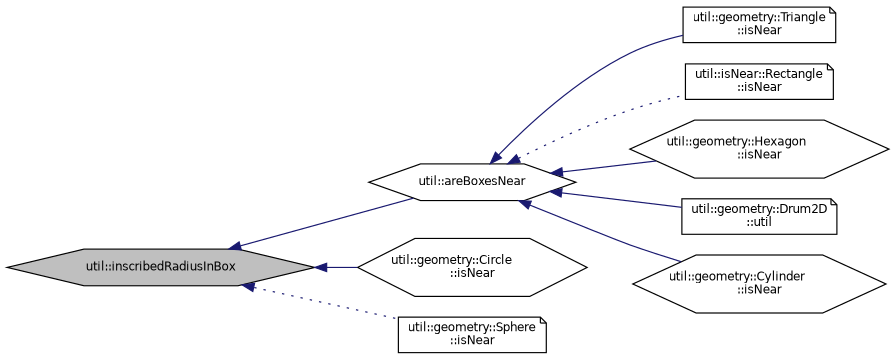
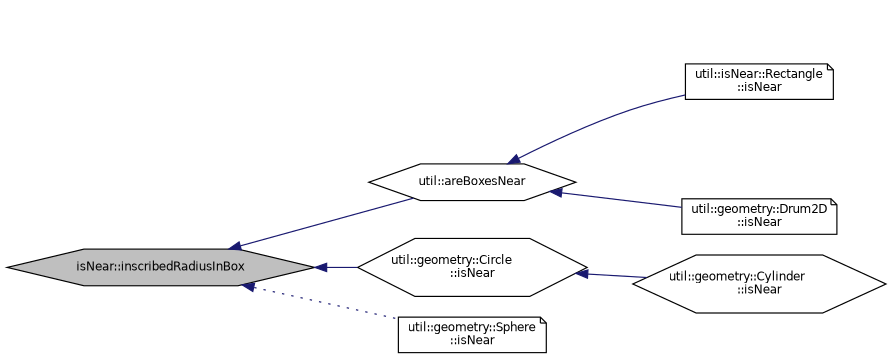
node "util::geometry::Triangle ::isNear": removed
edge "util::isNear::Rectangle ::isNear" -> "util::areBoxesNear": style dotted -> solid
node "util::geometry::Hexagon ::isNear": removed
node "util::geometry::Drum2D ::util": label "util::geometry::Drum2D ::util" -> "util::geometry::Drum2D ::isNear"
edge "util::geometry::Cylinder ::isNear" -> "util::areBoxesNear": now "util::geometry::Cylinder ::isNear" -> "util::geometry::Circle ::isNear"
node "util::inscribedRadiusInBox": label "util::inscribedRadiusInBox" -> "isNear::inscribedRadiusInBox"
